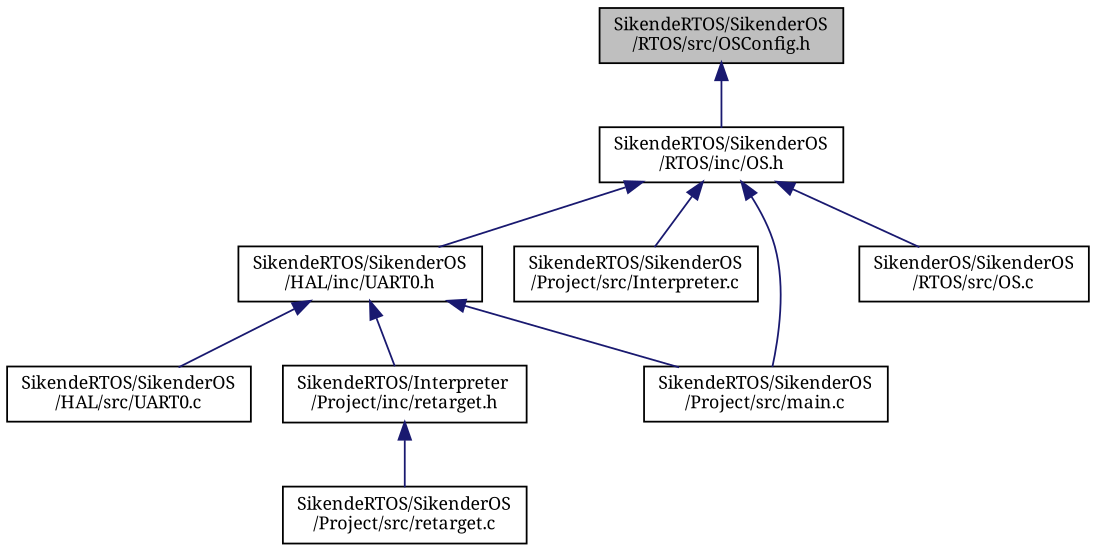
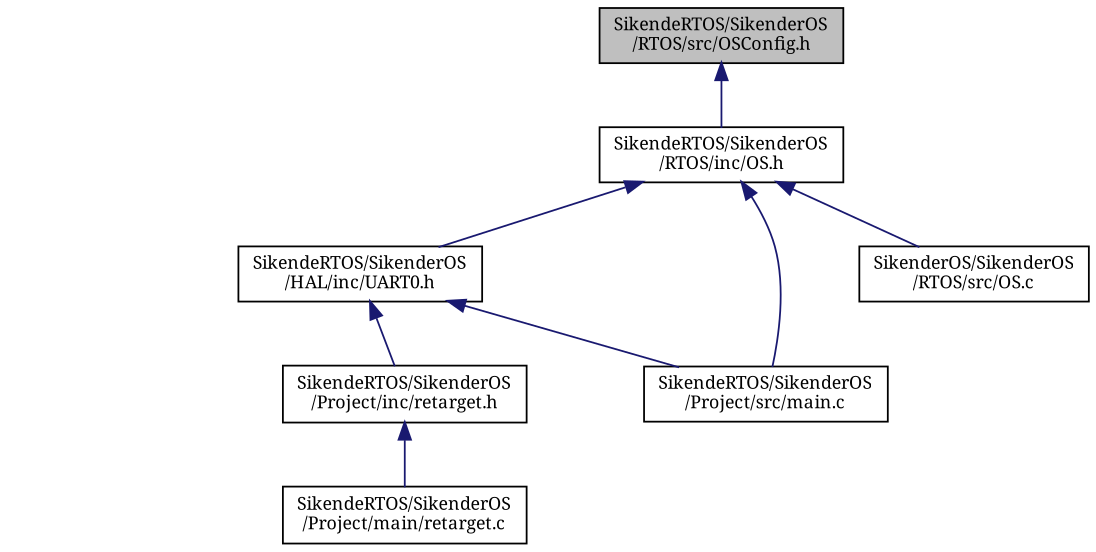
node "SikendeRTOS/SikenderOS /Project/src/Interpreter.c": removed
node "SikendeRTOS/SikenderOS /HAL/src/UART0.c": removed
node "SikendeRTOS/Interpreter /Project/inc/retarget.h": label "SikendeRTOS/Interpreter /Project/inc/retarget.h" -> "SikendeRTOS/SikenderOS /Project/inc/retarget.h"
node "SikendeRTOS/SikenderOS /Project/src/retarget.c": label "SikendeRTOS/SikenderOS /Project/src/retarget.c" -> "SikendeRTOS/SikenderOS /Project/main/retarget.c"
